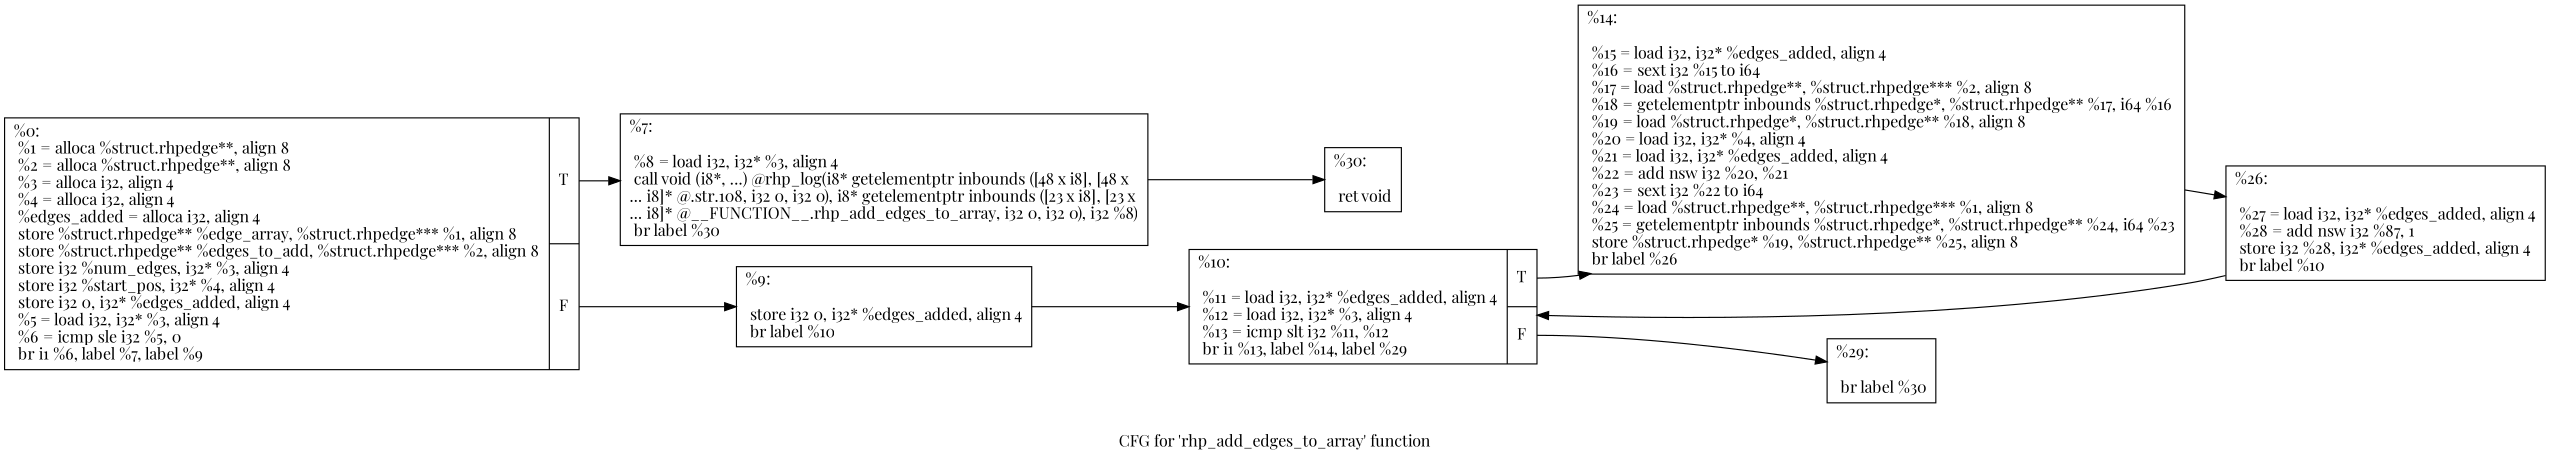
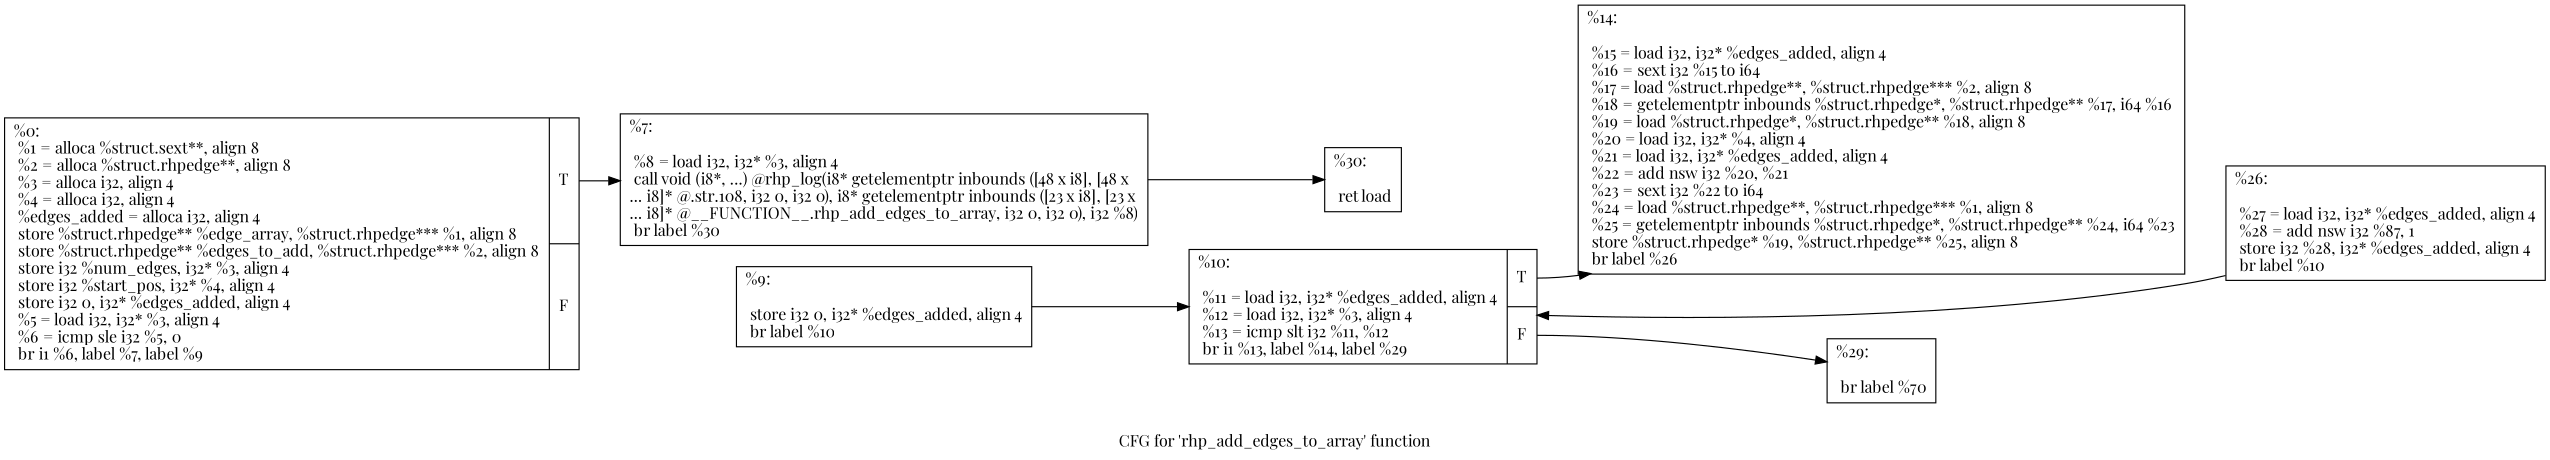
node "%0:": text "%1 = alloca %struct.rhpedge**, align 8" -> "%1 = alloca %struct.sext**, align 8"
edge "%14:" -> "%26:": removed
node "%30:": text "ret void" -> "ret load"
edge "%0:" -> "%9:": removed
node "%29:": text "br label %30" -> "br label %70"
